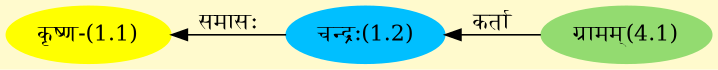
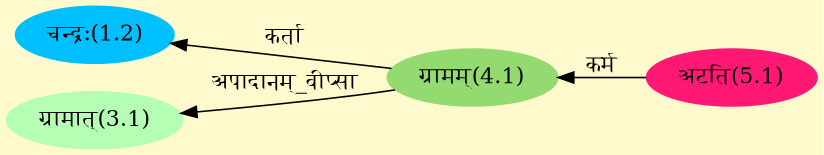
node "कृष्ण-(1.1)": removed
node "अटति(5.1)": added
node "ग्रामात्(3.1)": added
